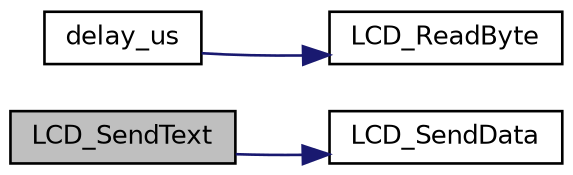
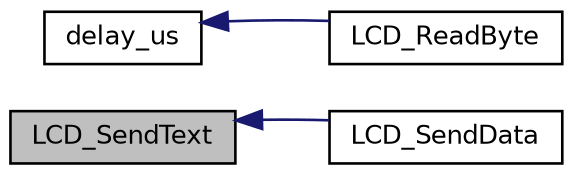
edge "delay_us" -> "LCD_ReadByte": reversed
edge "LCD_SendText" -> "LCD_SendData": reversed
